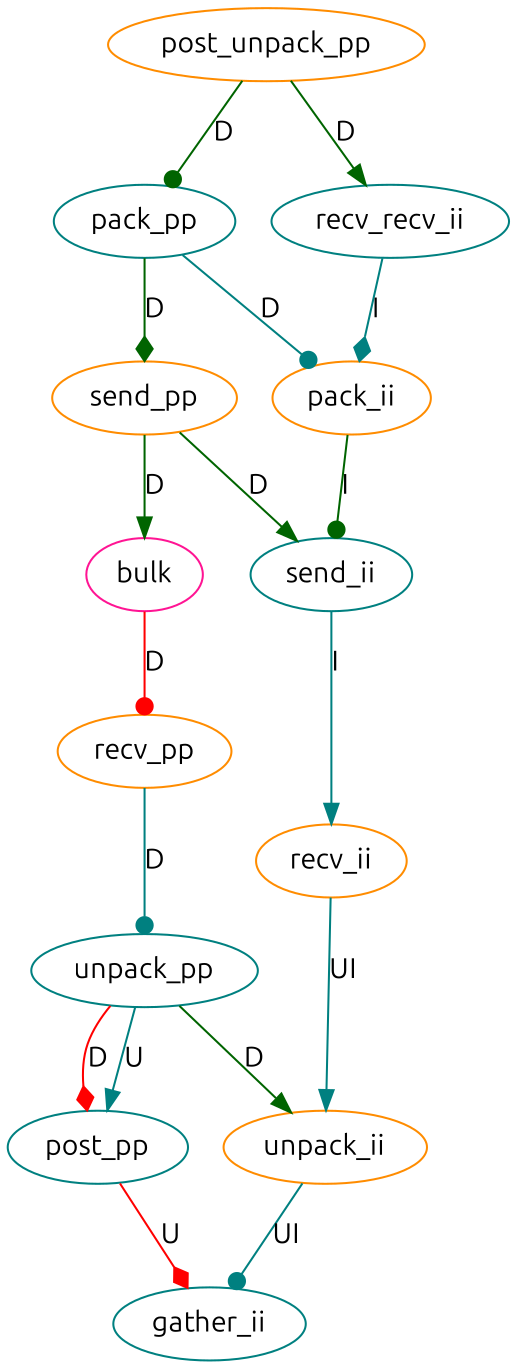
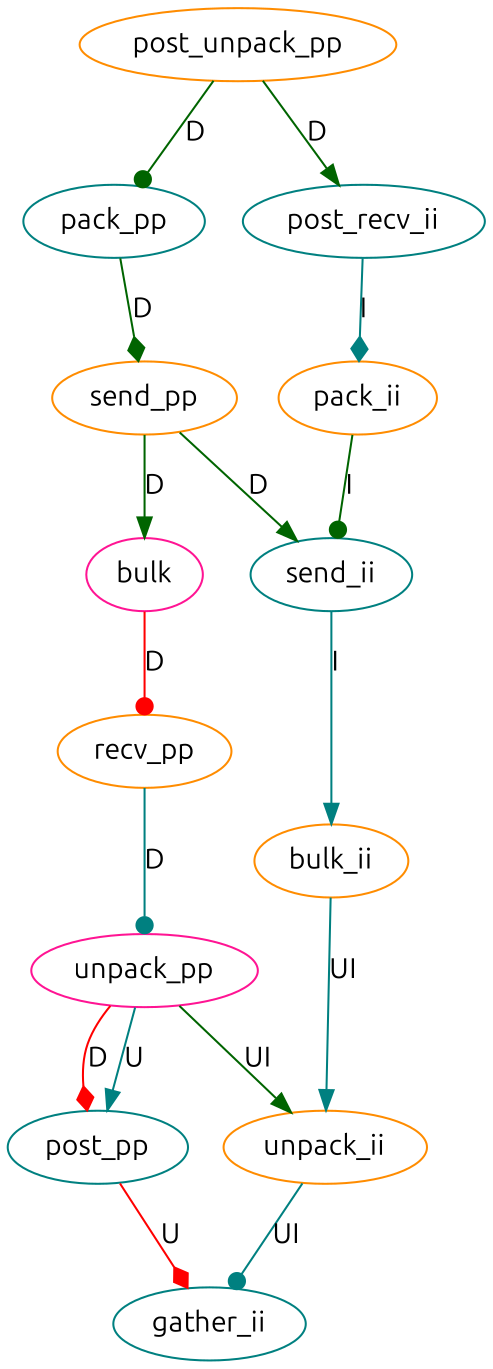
node "recv_recv_ii": label "recv_recv_ii" -> "post_recv_ii"
edge "pack_pp" -> "pack_ii": removed, label "D"
node "recv_ii": label "recv_ii" -> "bulk_ii"
node "unpack_pp": color teal -> deeppink
edge "unpack_pp" -> "unpack_ii": label "D" -> "UI"
